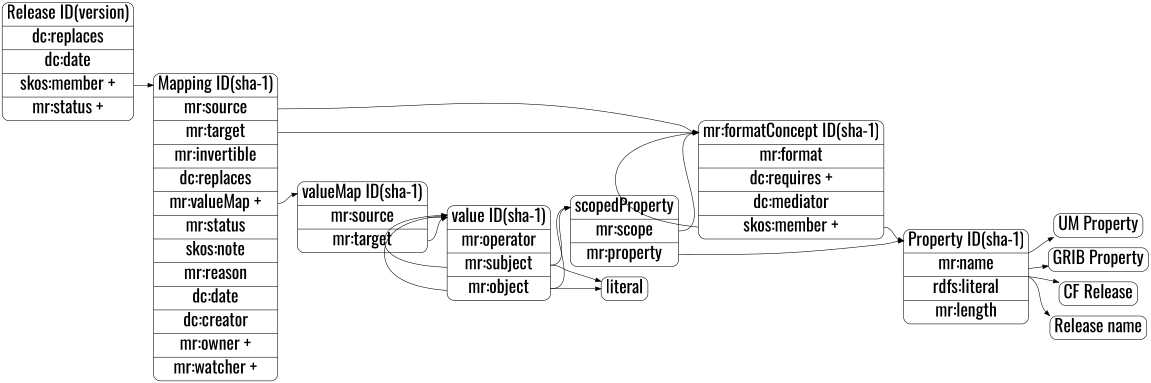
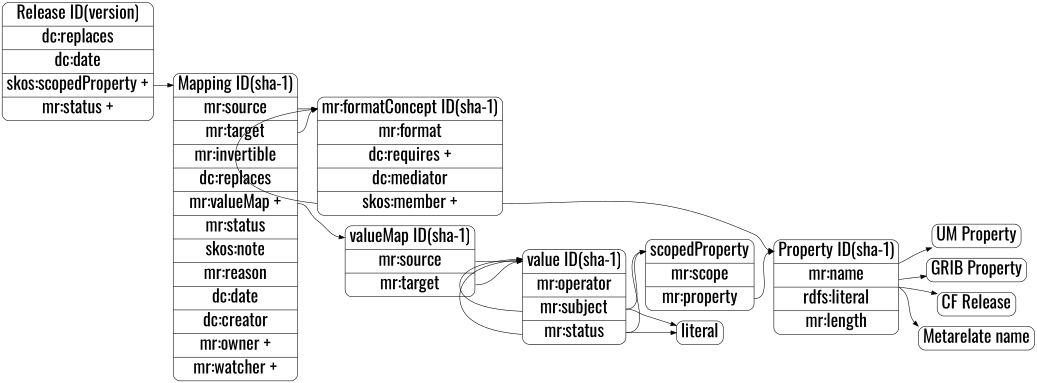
node "Release ID(version)": text "skos:member +" -> "skos:scopedProperty +"
edge "scopedProperty" -> "mr:formatConcept ID(sha-1)": removed
node "value ID(sha-1)": text "mr:object" -> "mr:status"
node "Release name": label "Release name" -> "Metarelate name"
